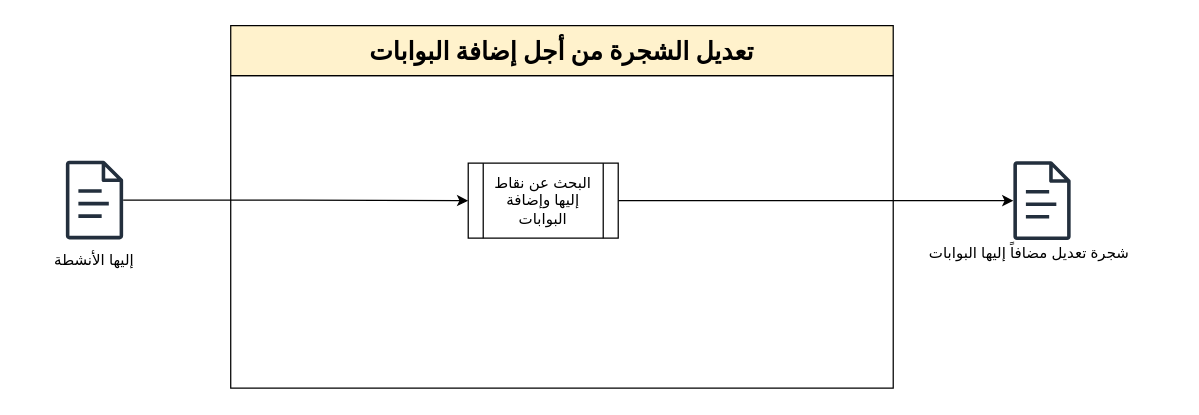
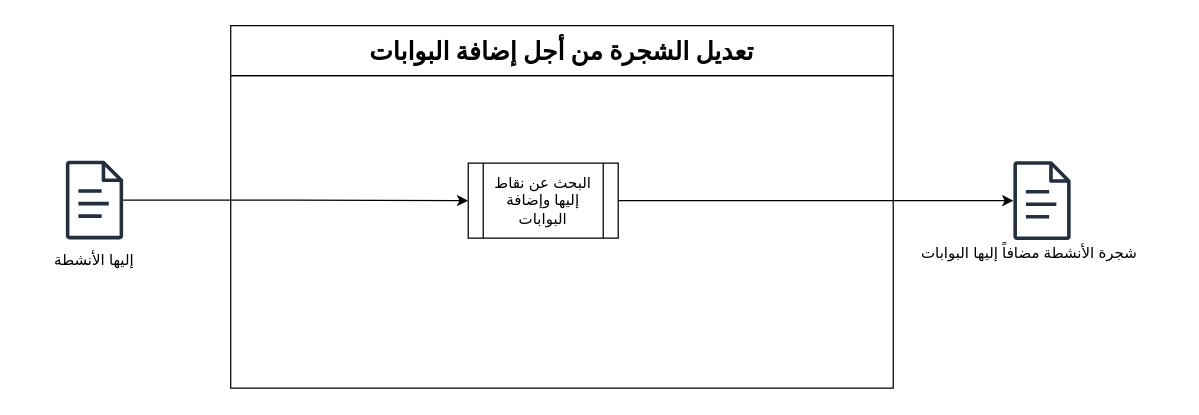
node "تعديل الشجرة من أجل إضافة البوابات": fillcolor #fff2cc -> #ffffff
node "شجرة تعديل مضافاً إليها البوابات": label "شجرة تعديل مضافاً إليها البوابات" -> "شجرة الأنشطة مضافاً إليها البوابات"
